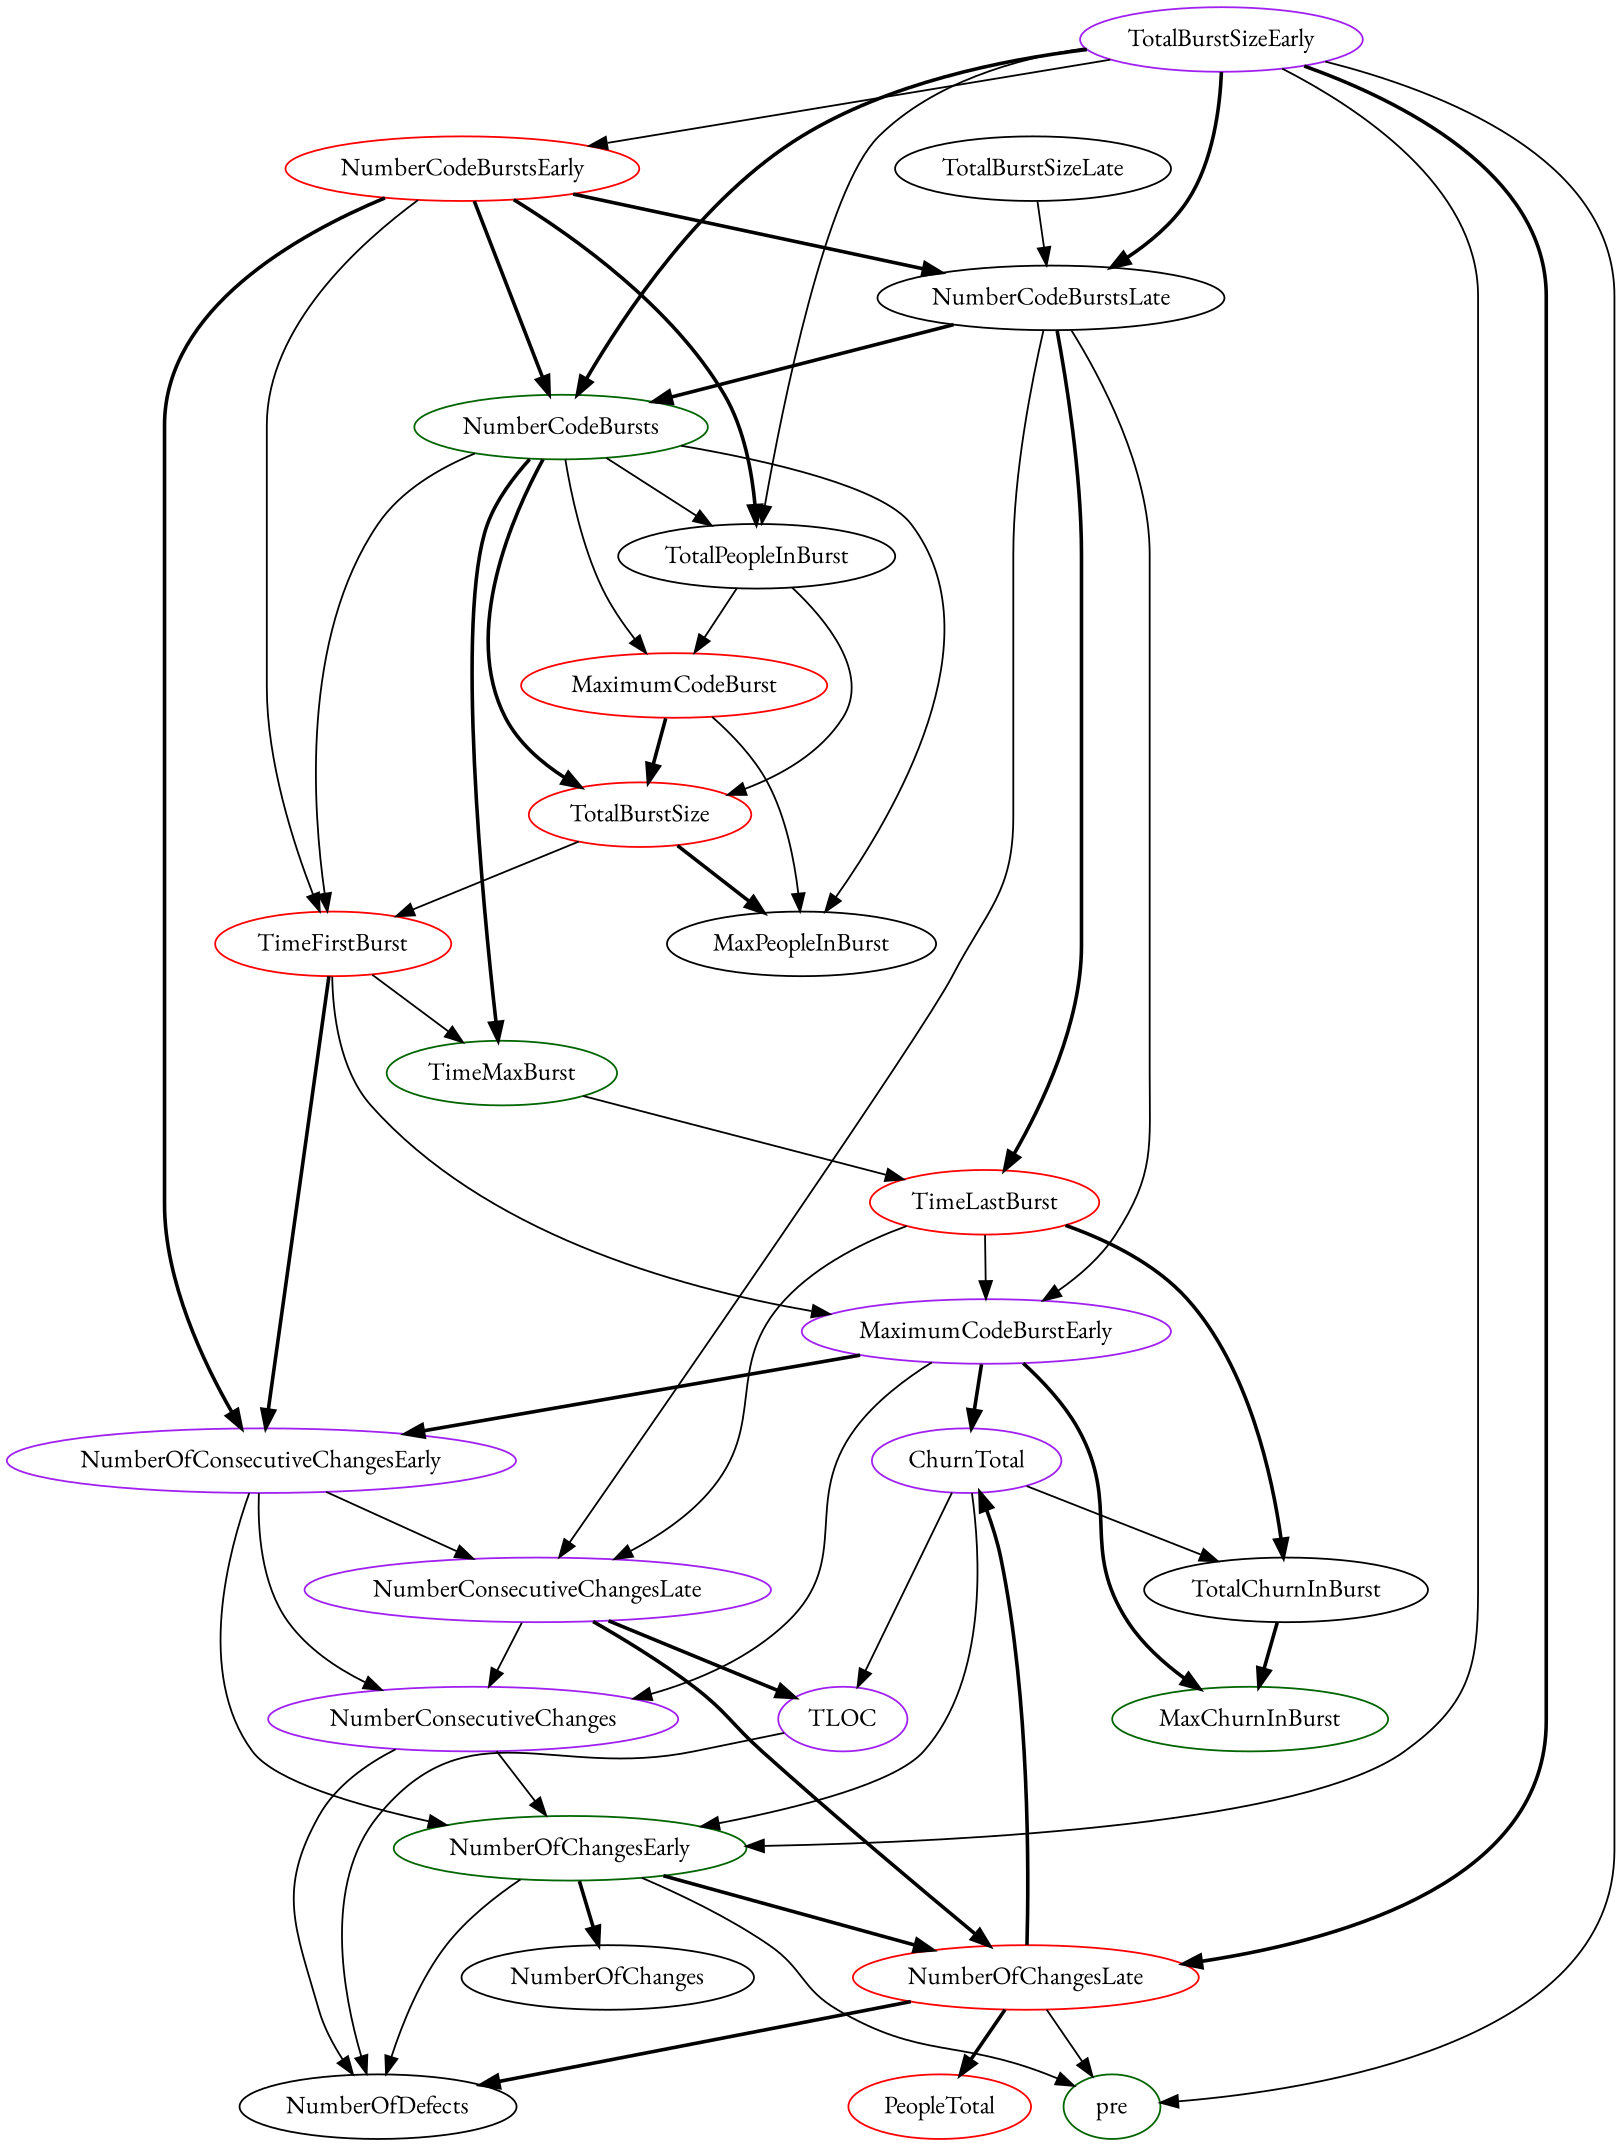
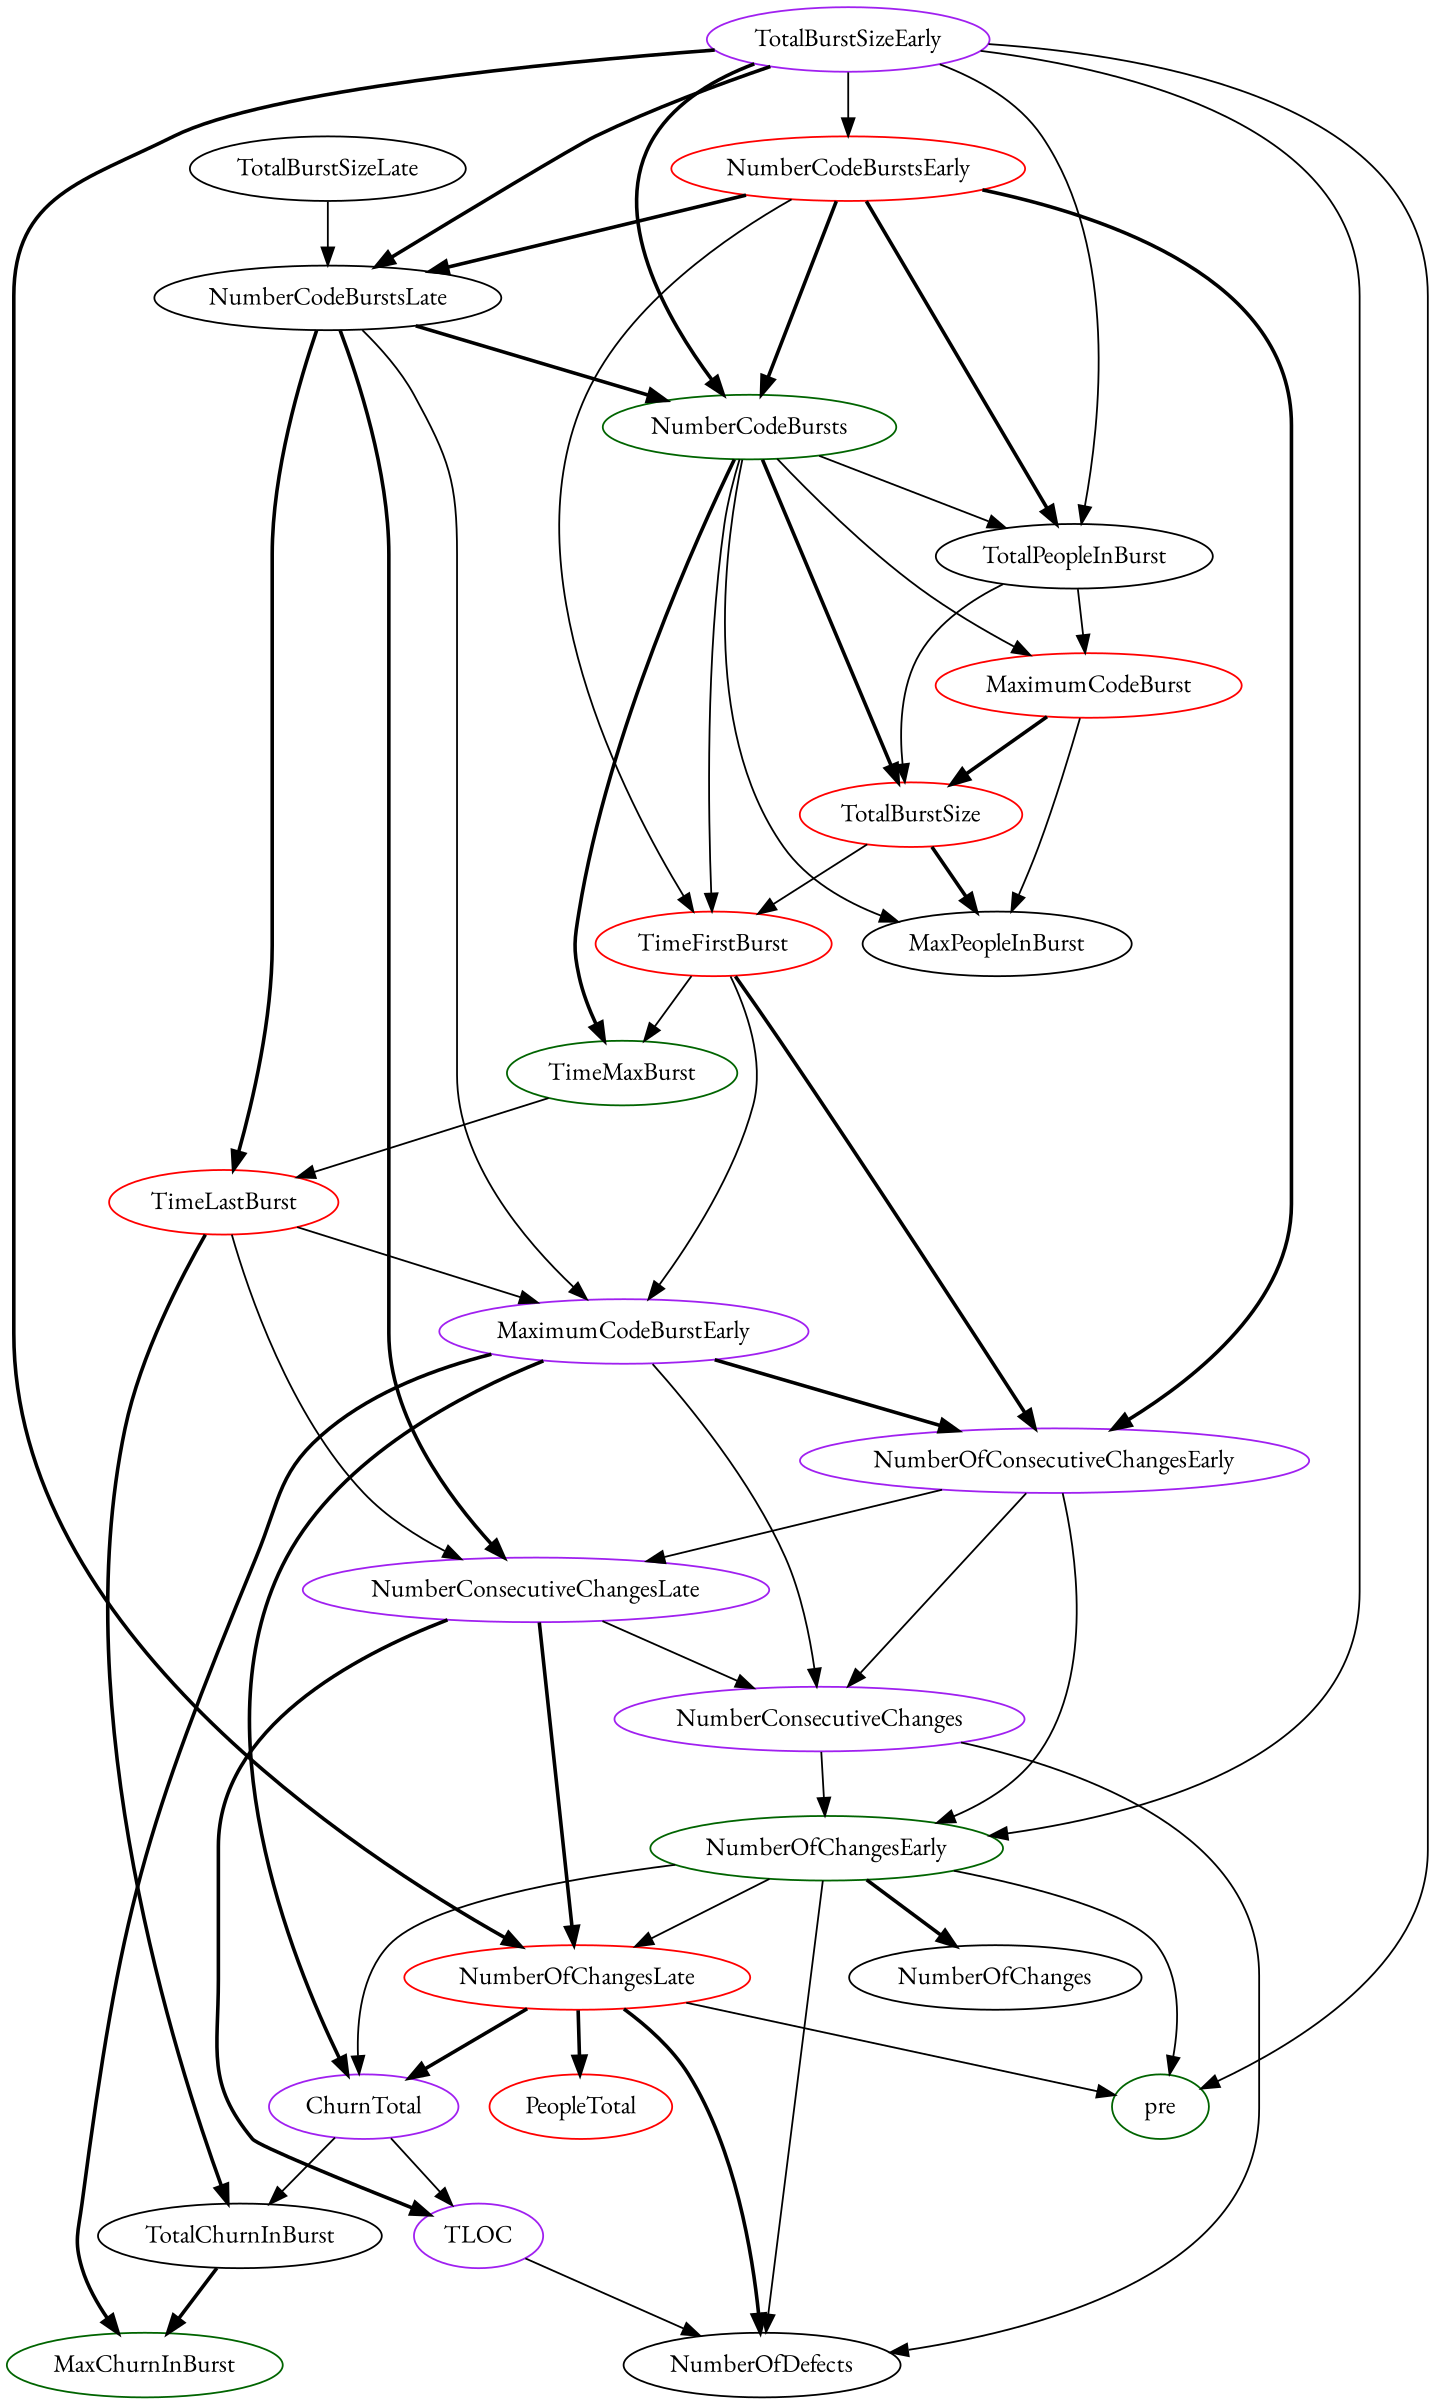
edge "NumberCodeBurstsLate" -> "NumberConsecutiveChangesLate": style solid -> bold
edge "ChurnTotal" -> "NumberOfChangesEarly": reversed
edge "NumberOfChangesEarly" -> "NumberOfChangesLate": style bold -> solid
